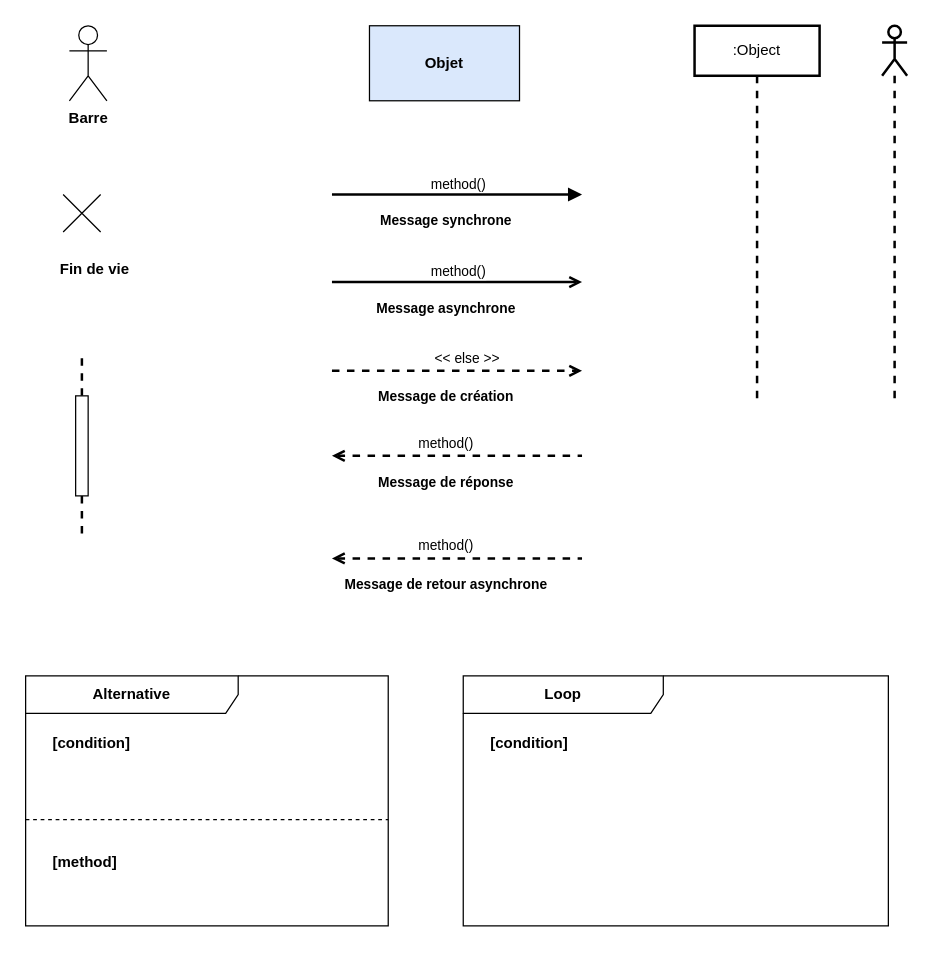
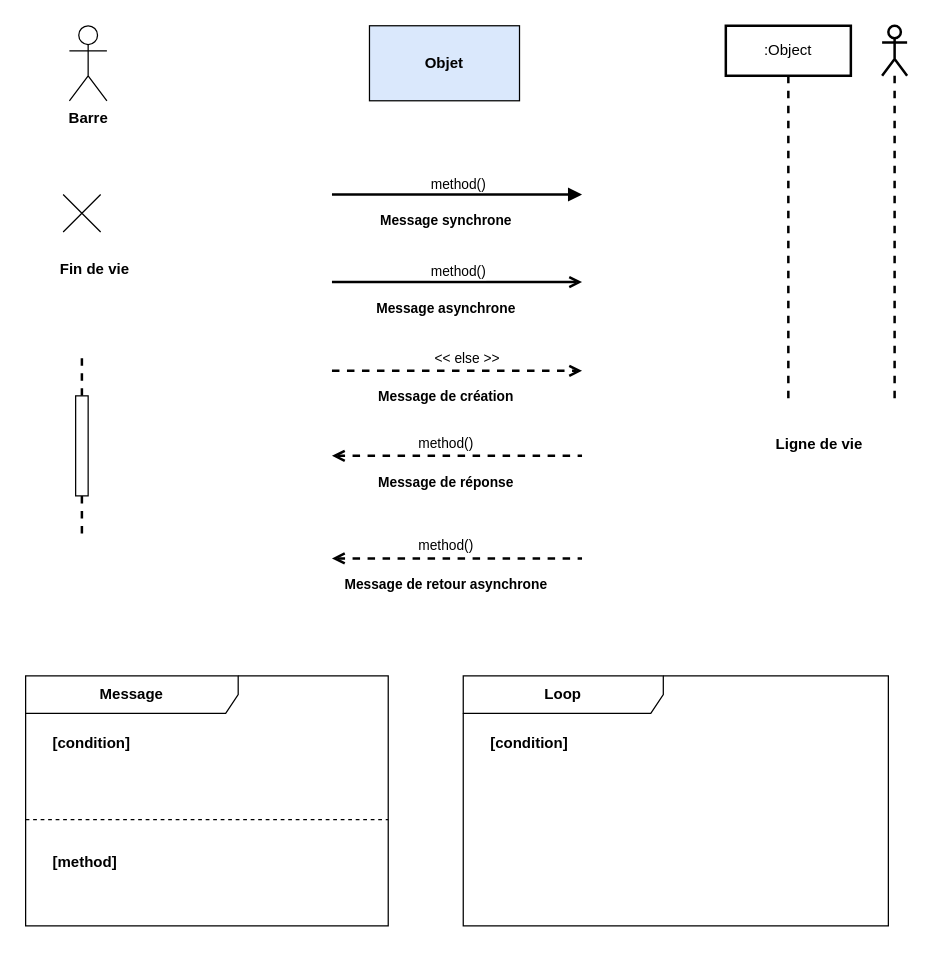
node ":Object": moved (757, 213) -> (788, 213)
node "Ligne de vie": added
node "Alternative": label "Alternative" -> "Message"
